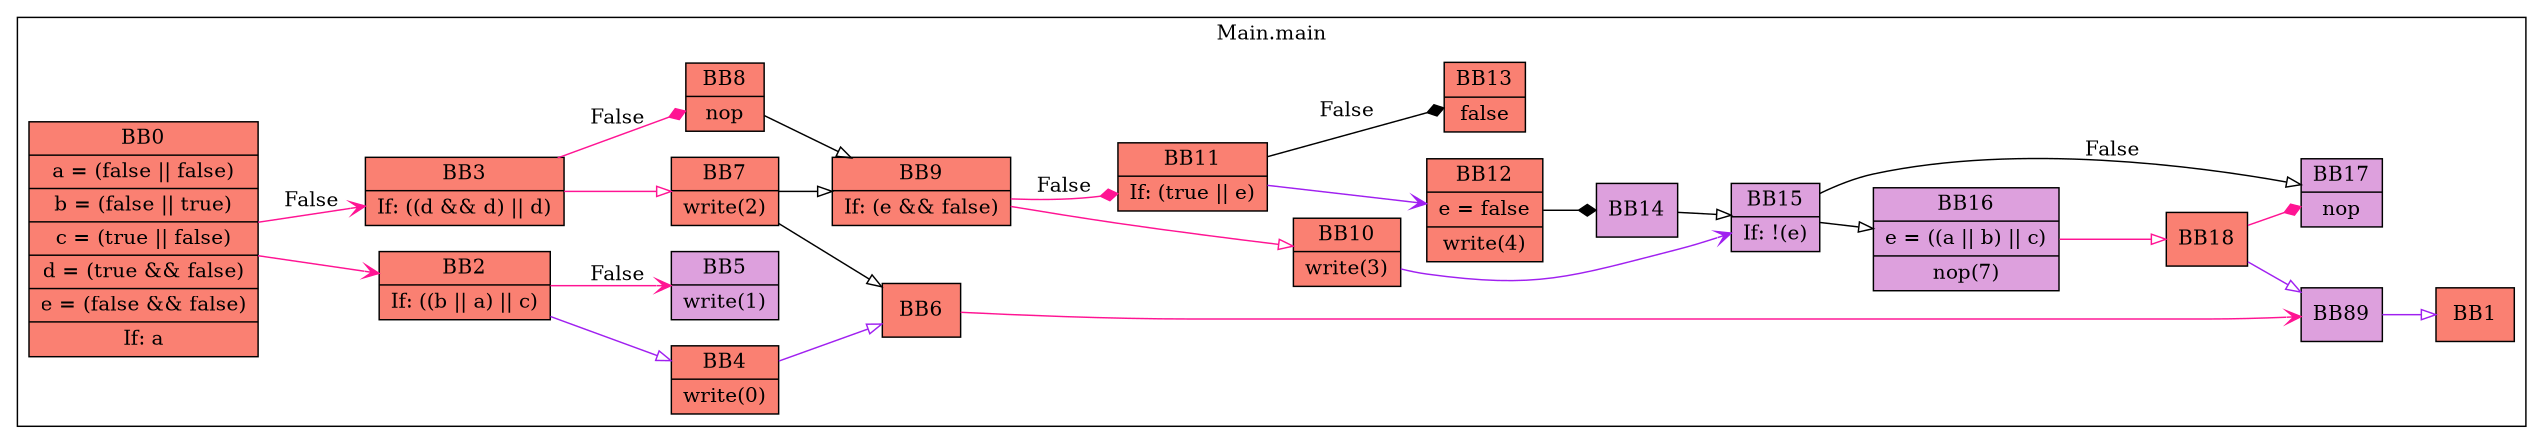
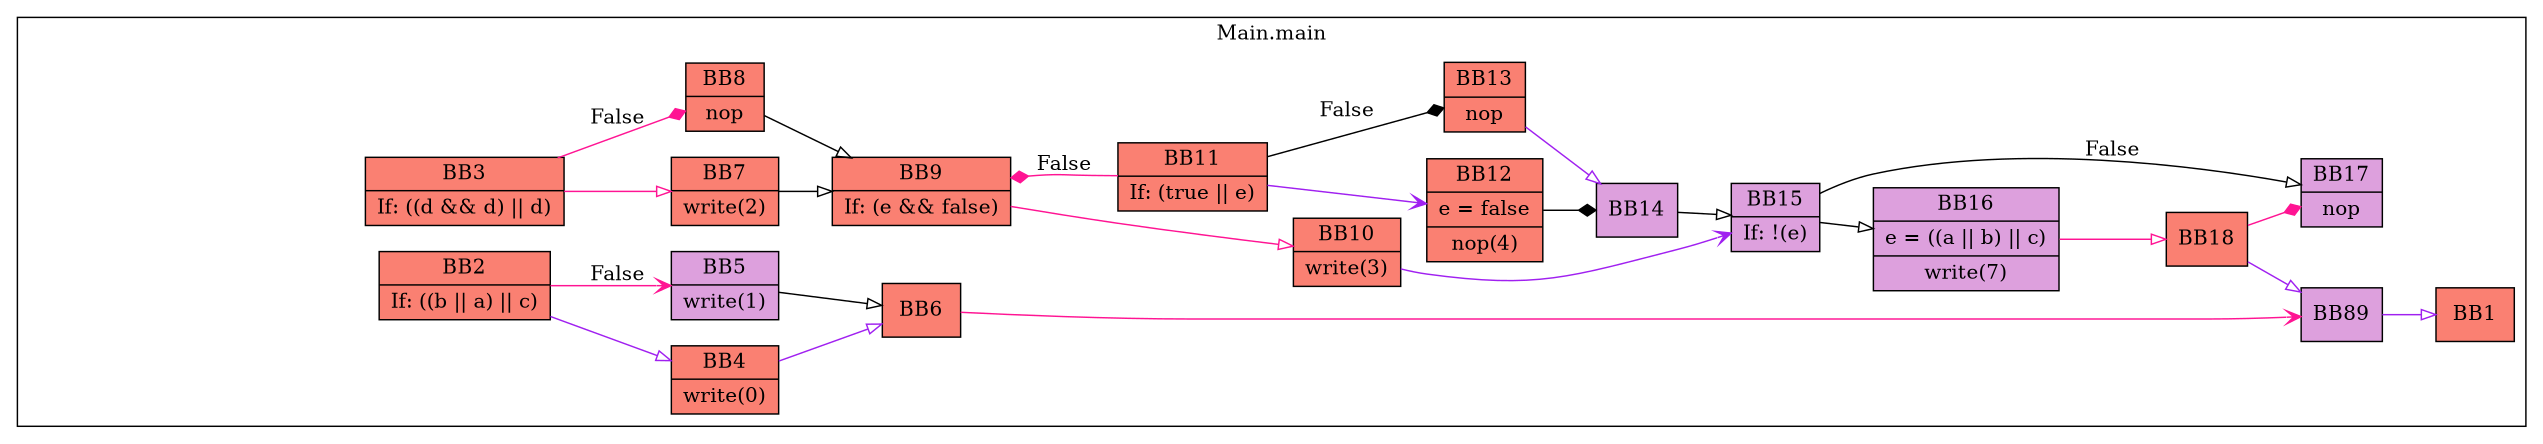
node "BB13": text "false" -> "nop"
edge "BB13" -> "BB14": added
edge "BB9" -> "BB11": reversed
node "BB0": removed
node "BB12": text "write(4)" -> "nop(4)"
edge "BB7" -> "BB6": now "BB5" -> "BB6"
node "BB16": text "nop(7)" -> "write(7)"
